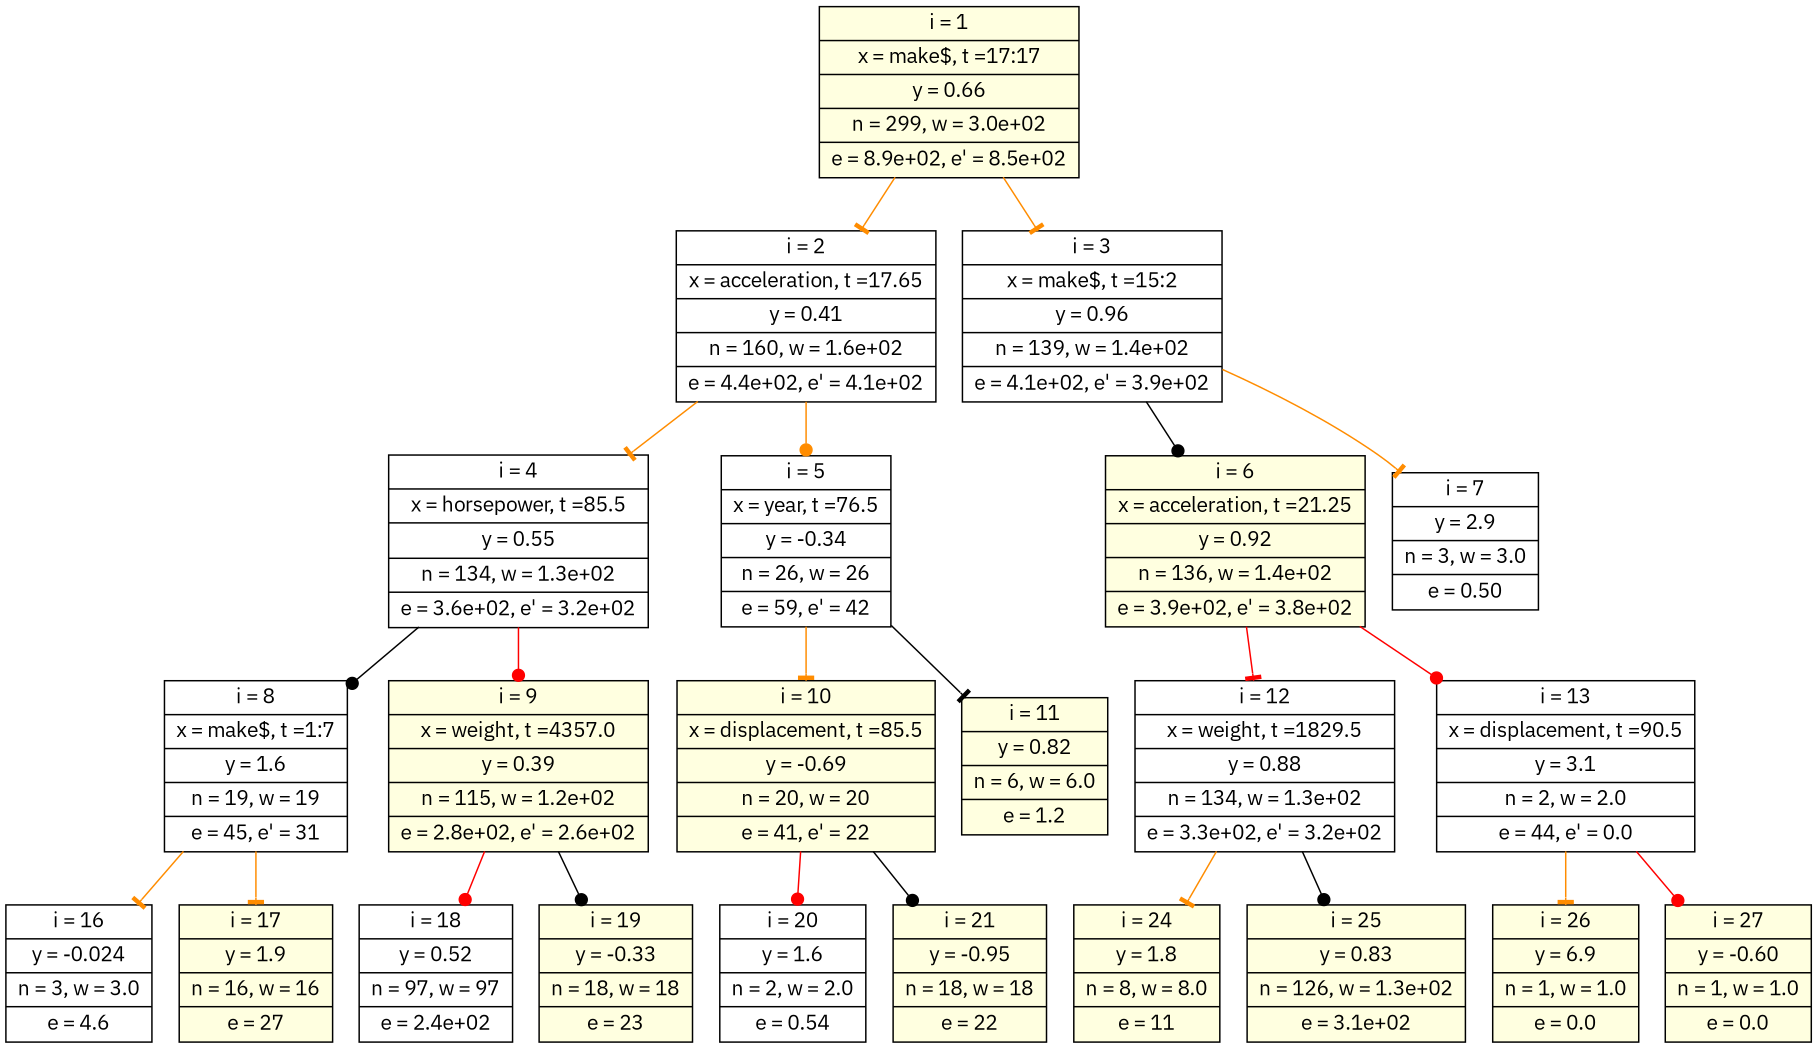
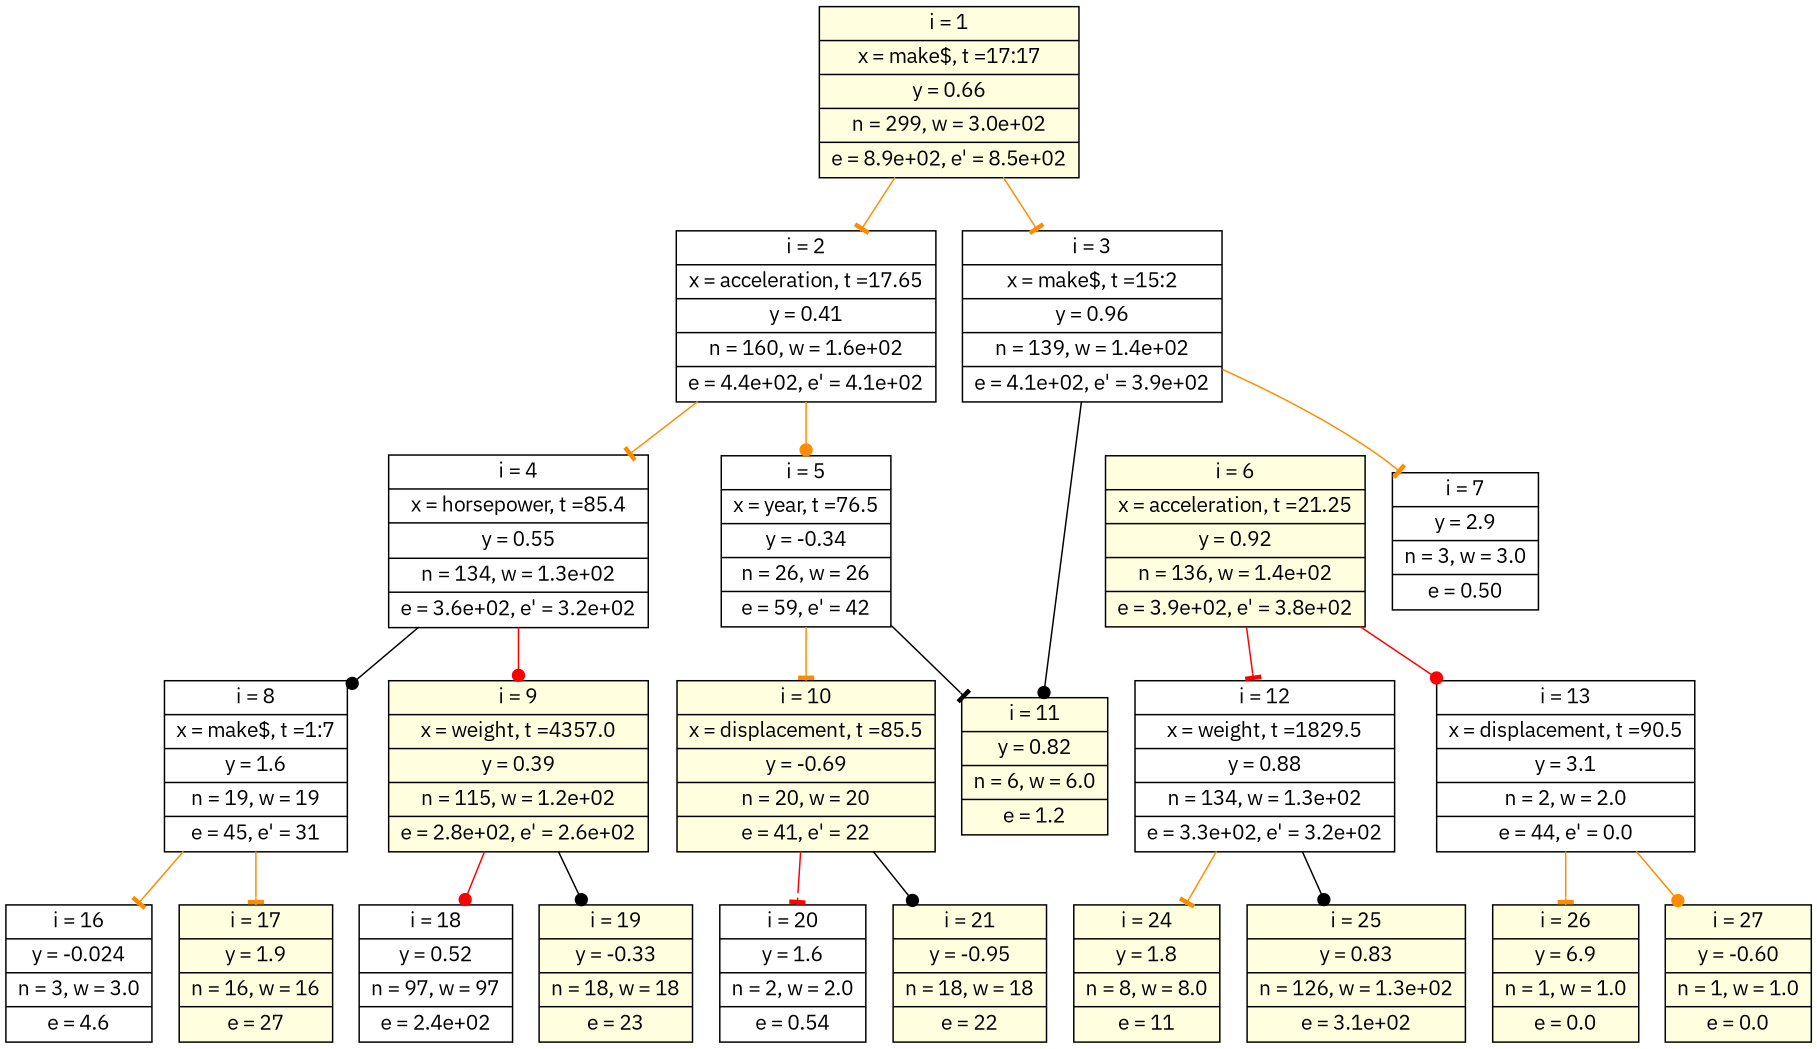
edge "i = 3" -> "i = 6": now "i = 3" -> "i = 11"
node "i = 4": text "x = horsepower, t =85.5" -> "x = horsepower, t =85.4"
edge "i = 10" -> "i = 20": arrowhead dot -> tee
edge "i = 13" -> "i = 27": color red -> darkorange
